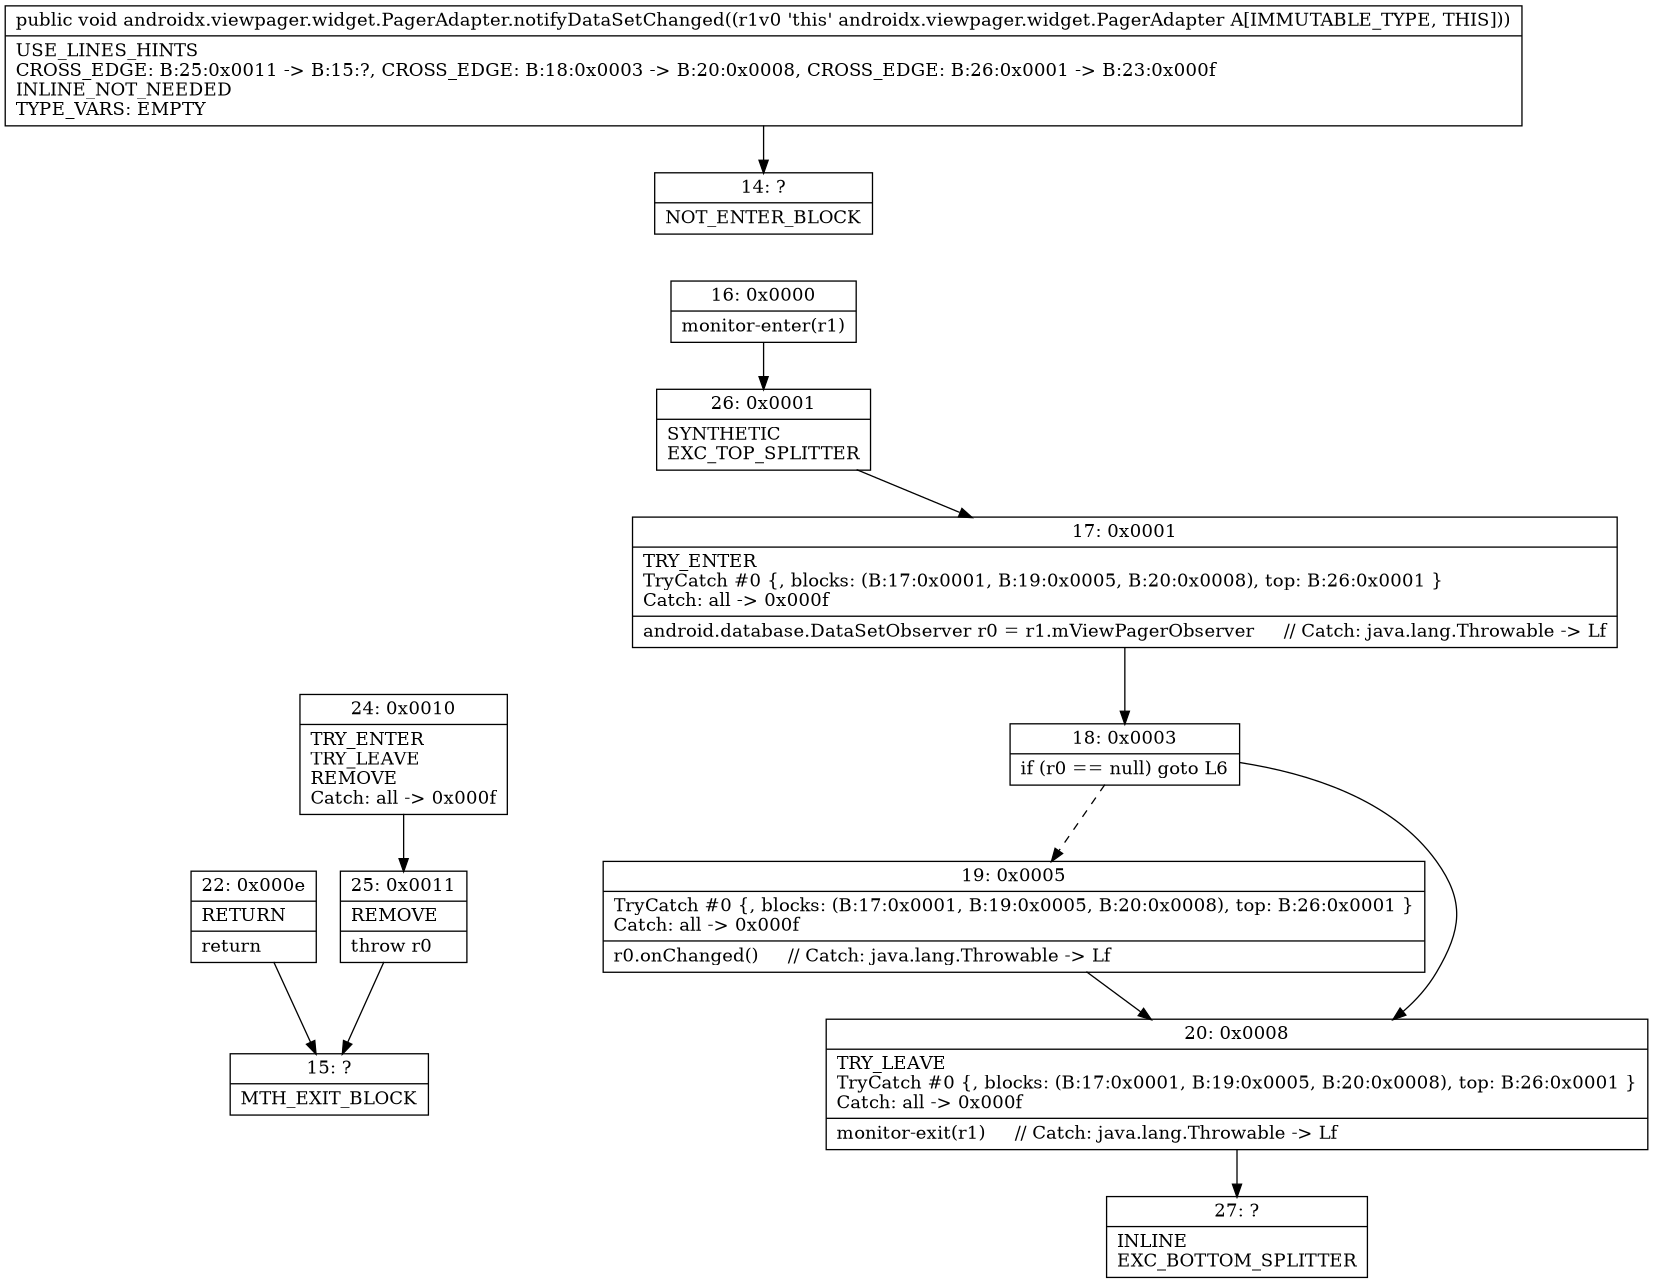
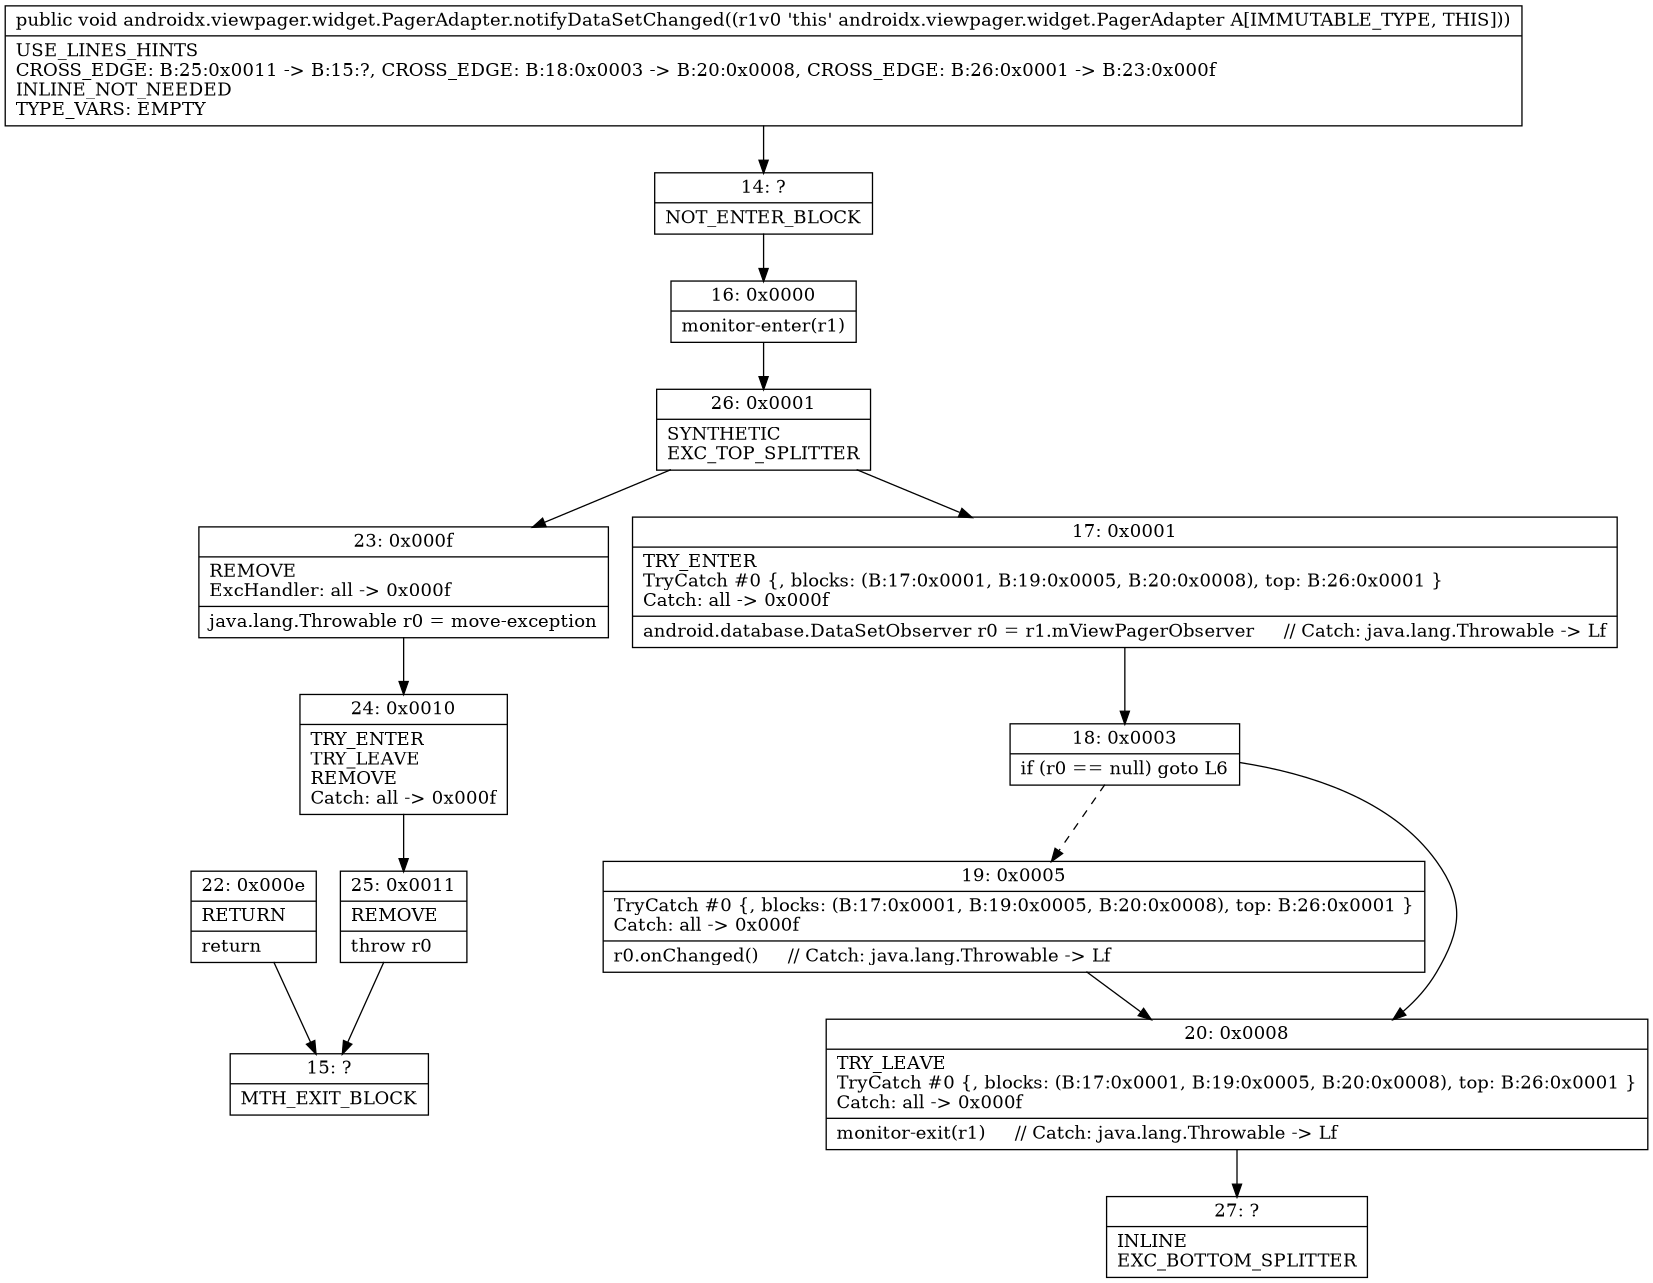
edge "14: ?" -> "16: 0x0000": added
node "23: 0x000f": added
